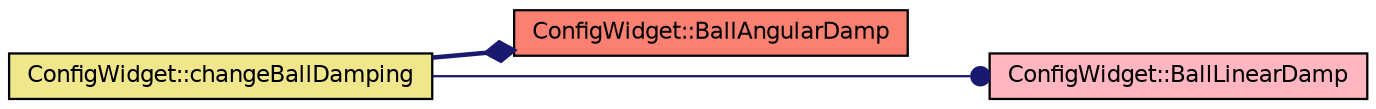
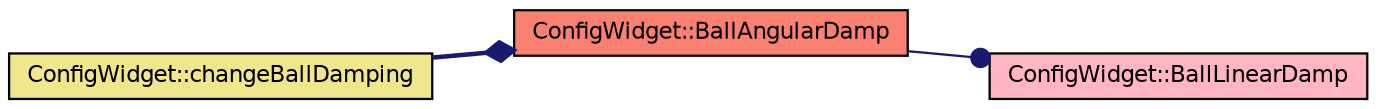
edge "ConfigWidget::changeBallDamping" -> "ConfigWidget::BallLinearDamp": now "ConfigWidget::BallAngularDamp" -> "ConfigWidget::BallLinearDamp"
